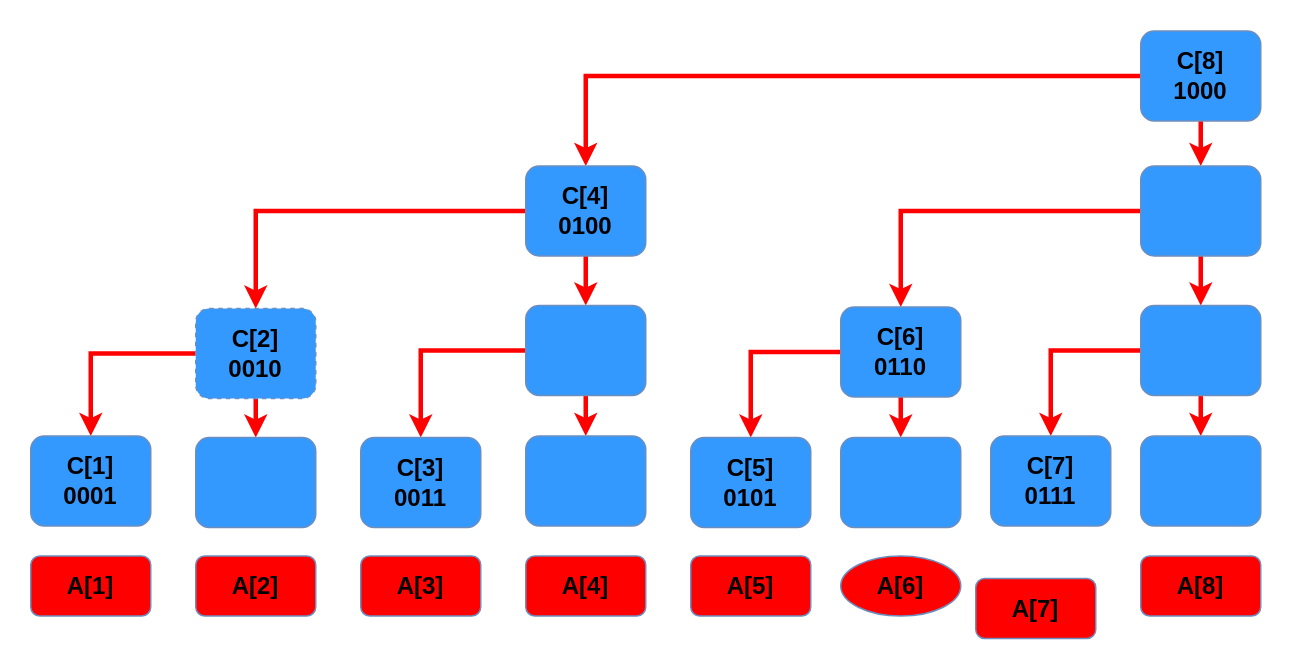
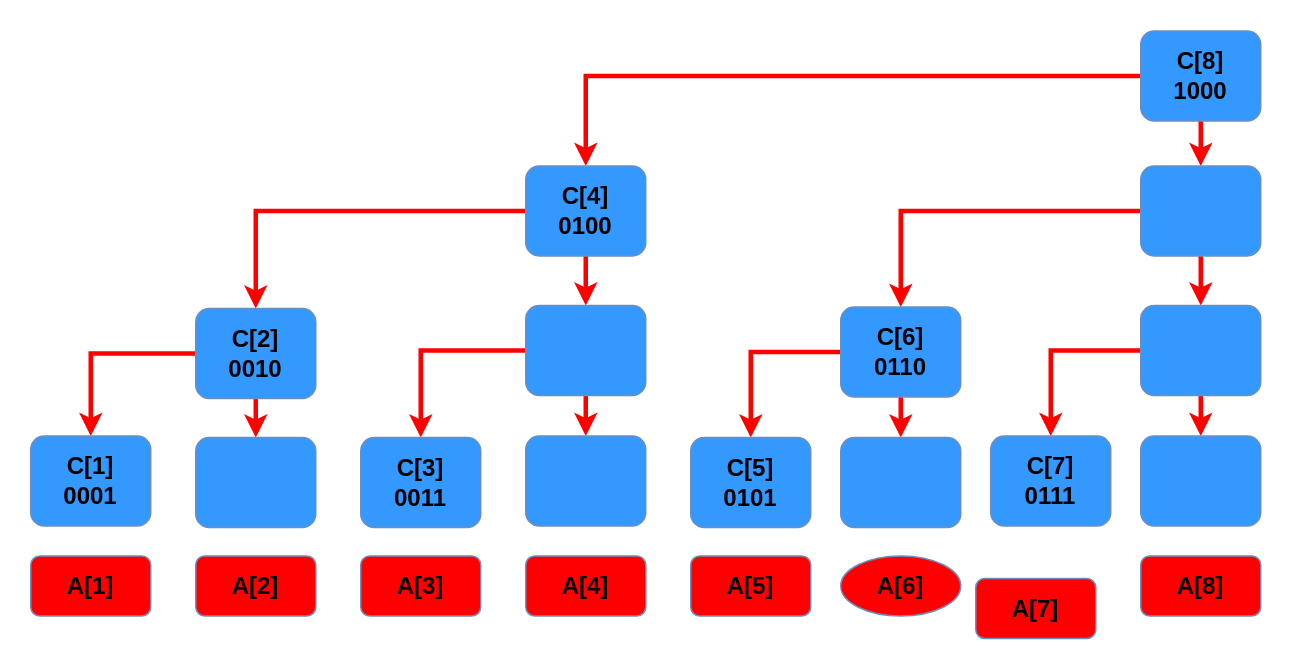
node "C[2] 0010": style dashed -> solid
